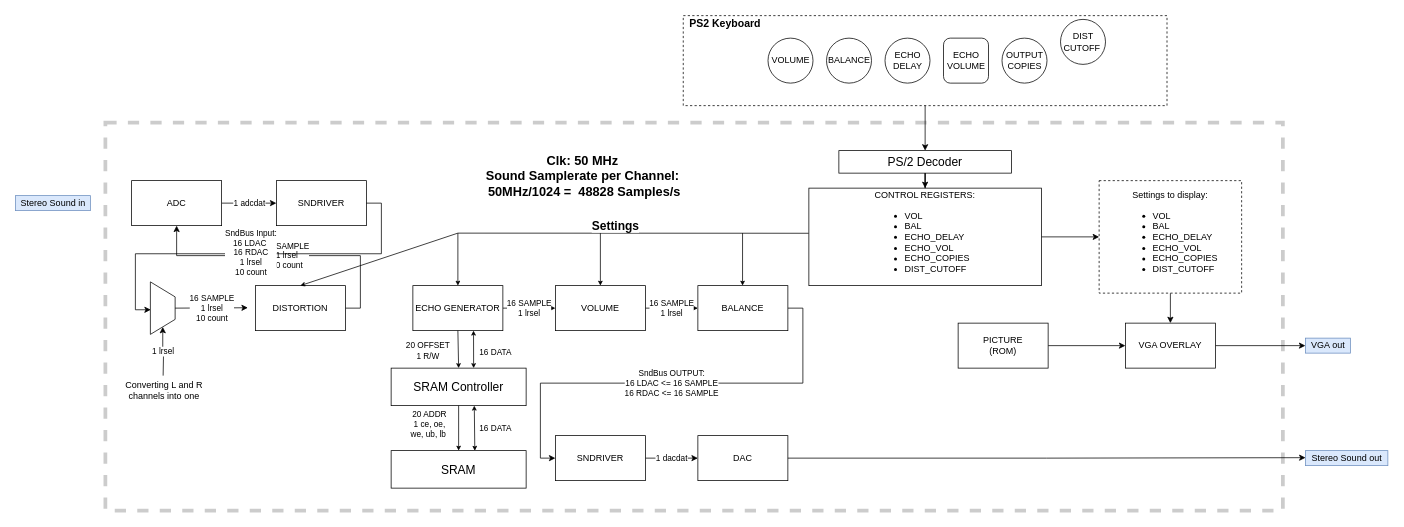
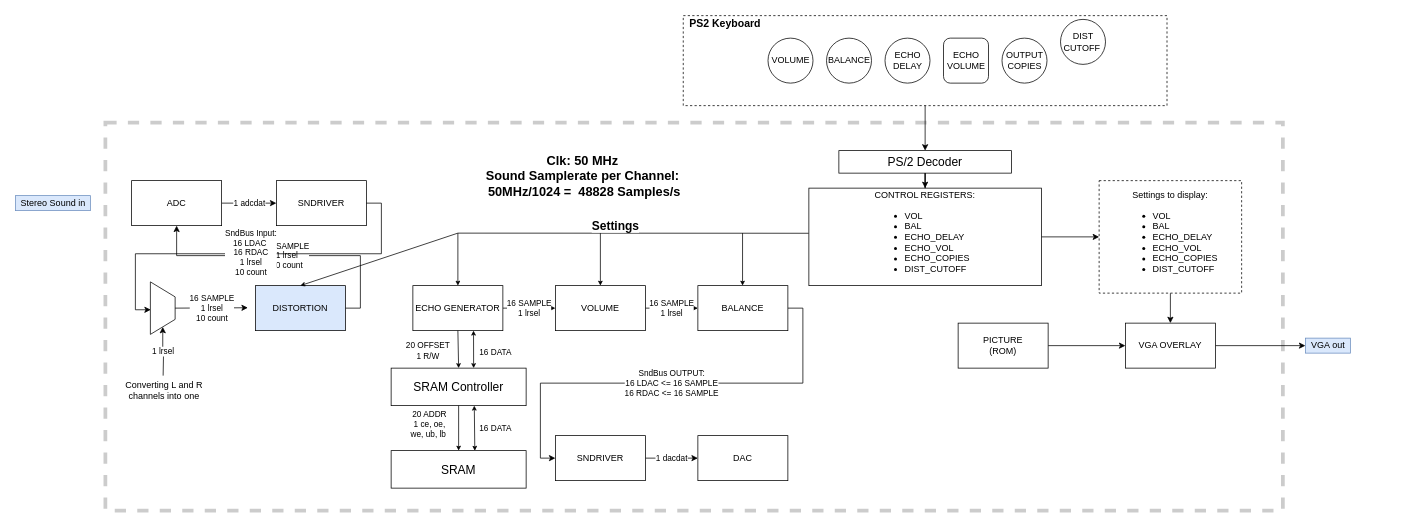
node "DISTORTION": fillcolor #ffffff -> #dae8fc
edge "DAC" -> "Stereo Sound out": removed
node "Stereo Sound out": removed
